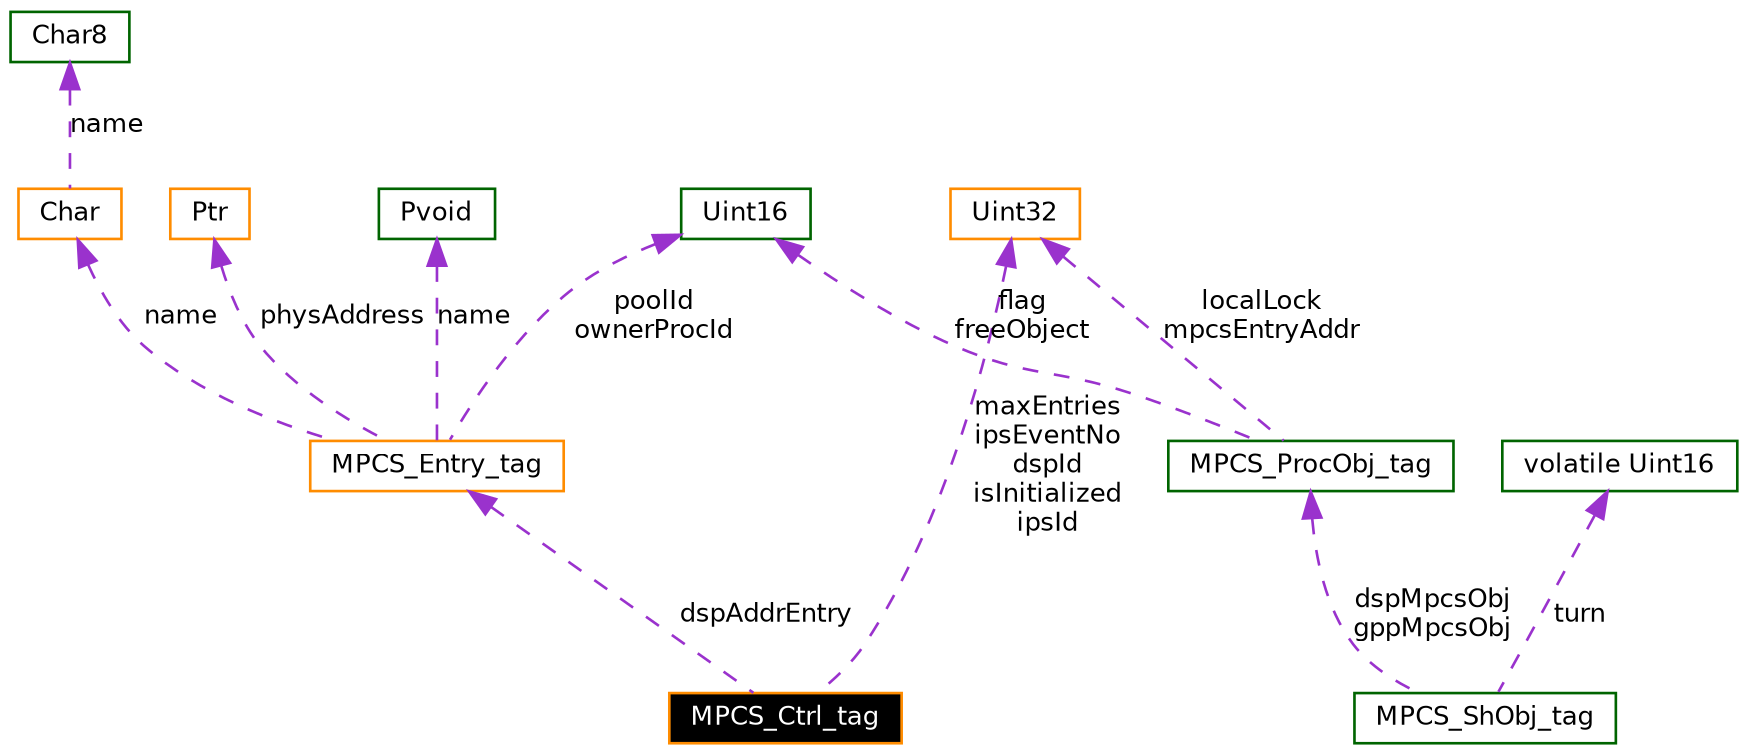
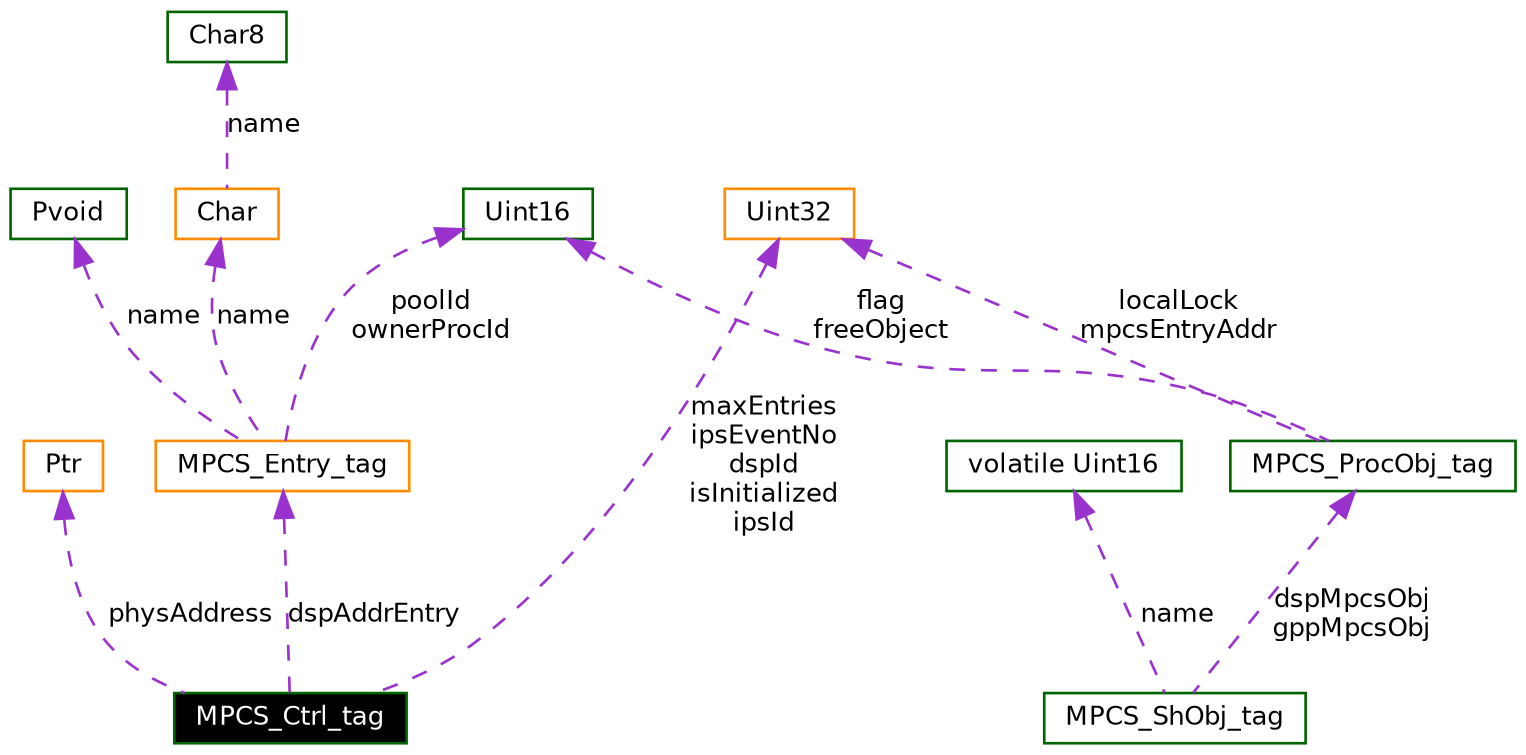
edge "MPCS_Entry_tag" -> "Ptr": now "MPCS_Ctrl_tag" -> "Ptr"
edge "MPCS_ShObj_tag" -> "volatile Uint16": label "turn" -> "name"
node "MPCS_Ctrl_tag": color darkorange -> darkgreen
